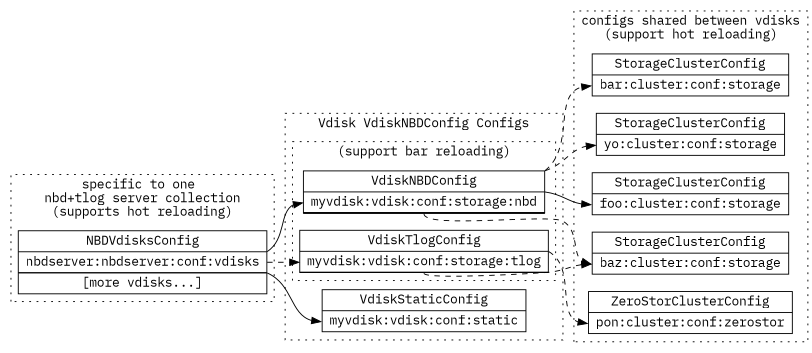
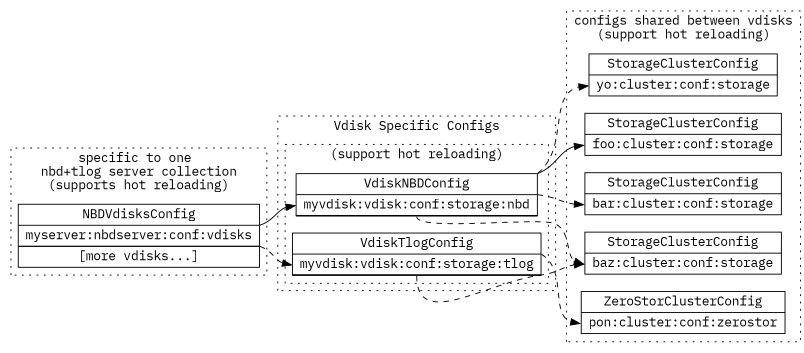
cluster "Vdisk VdiskNBDConfig Configs": label "Vdisk VdiskNBDConfig Configs" -> "Vdisk Specific Configs"
cluster "(support bar reloading)": label "(support bar reloading)" -> "(support hot reloading)"
node "NBDVdisksConfig": text "nbdserver:nbdserver:conf:vdisks" -> "myserver:nbdserver:conf:vdisks"
node "VdiskStaticConfig": removed
